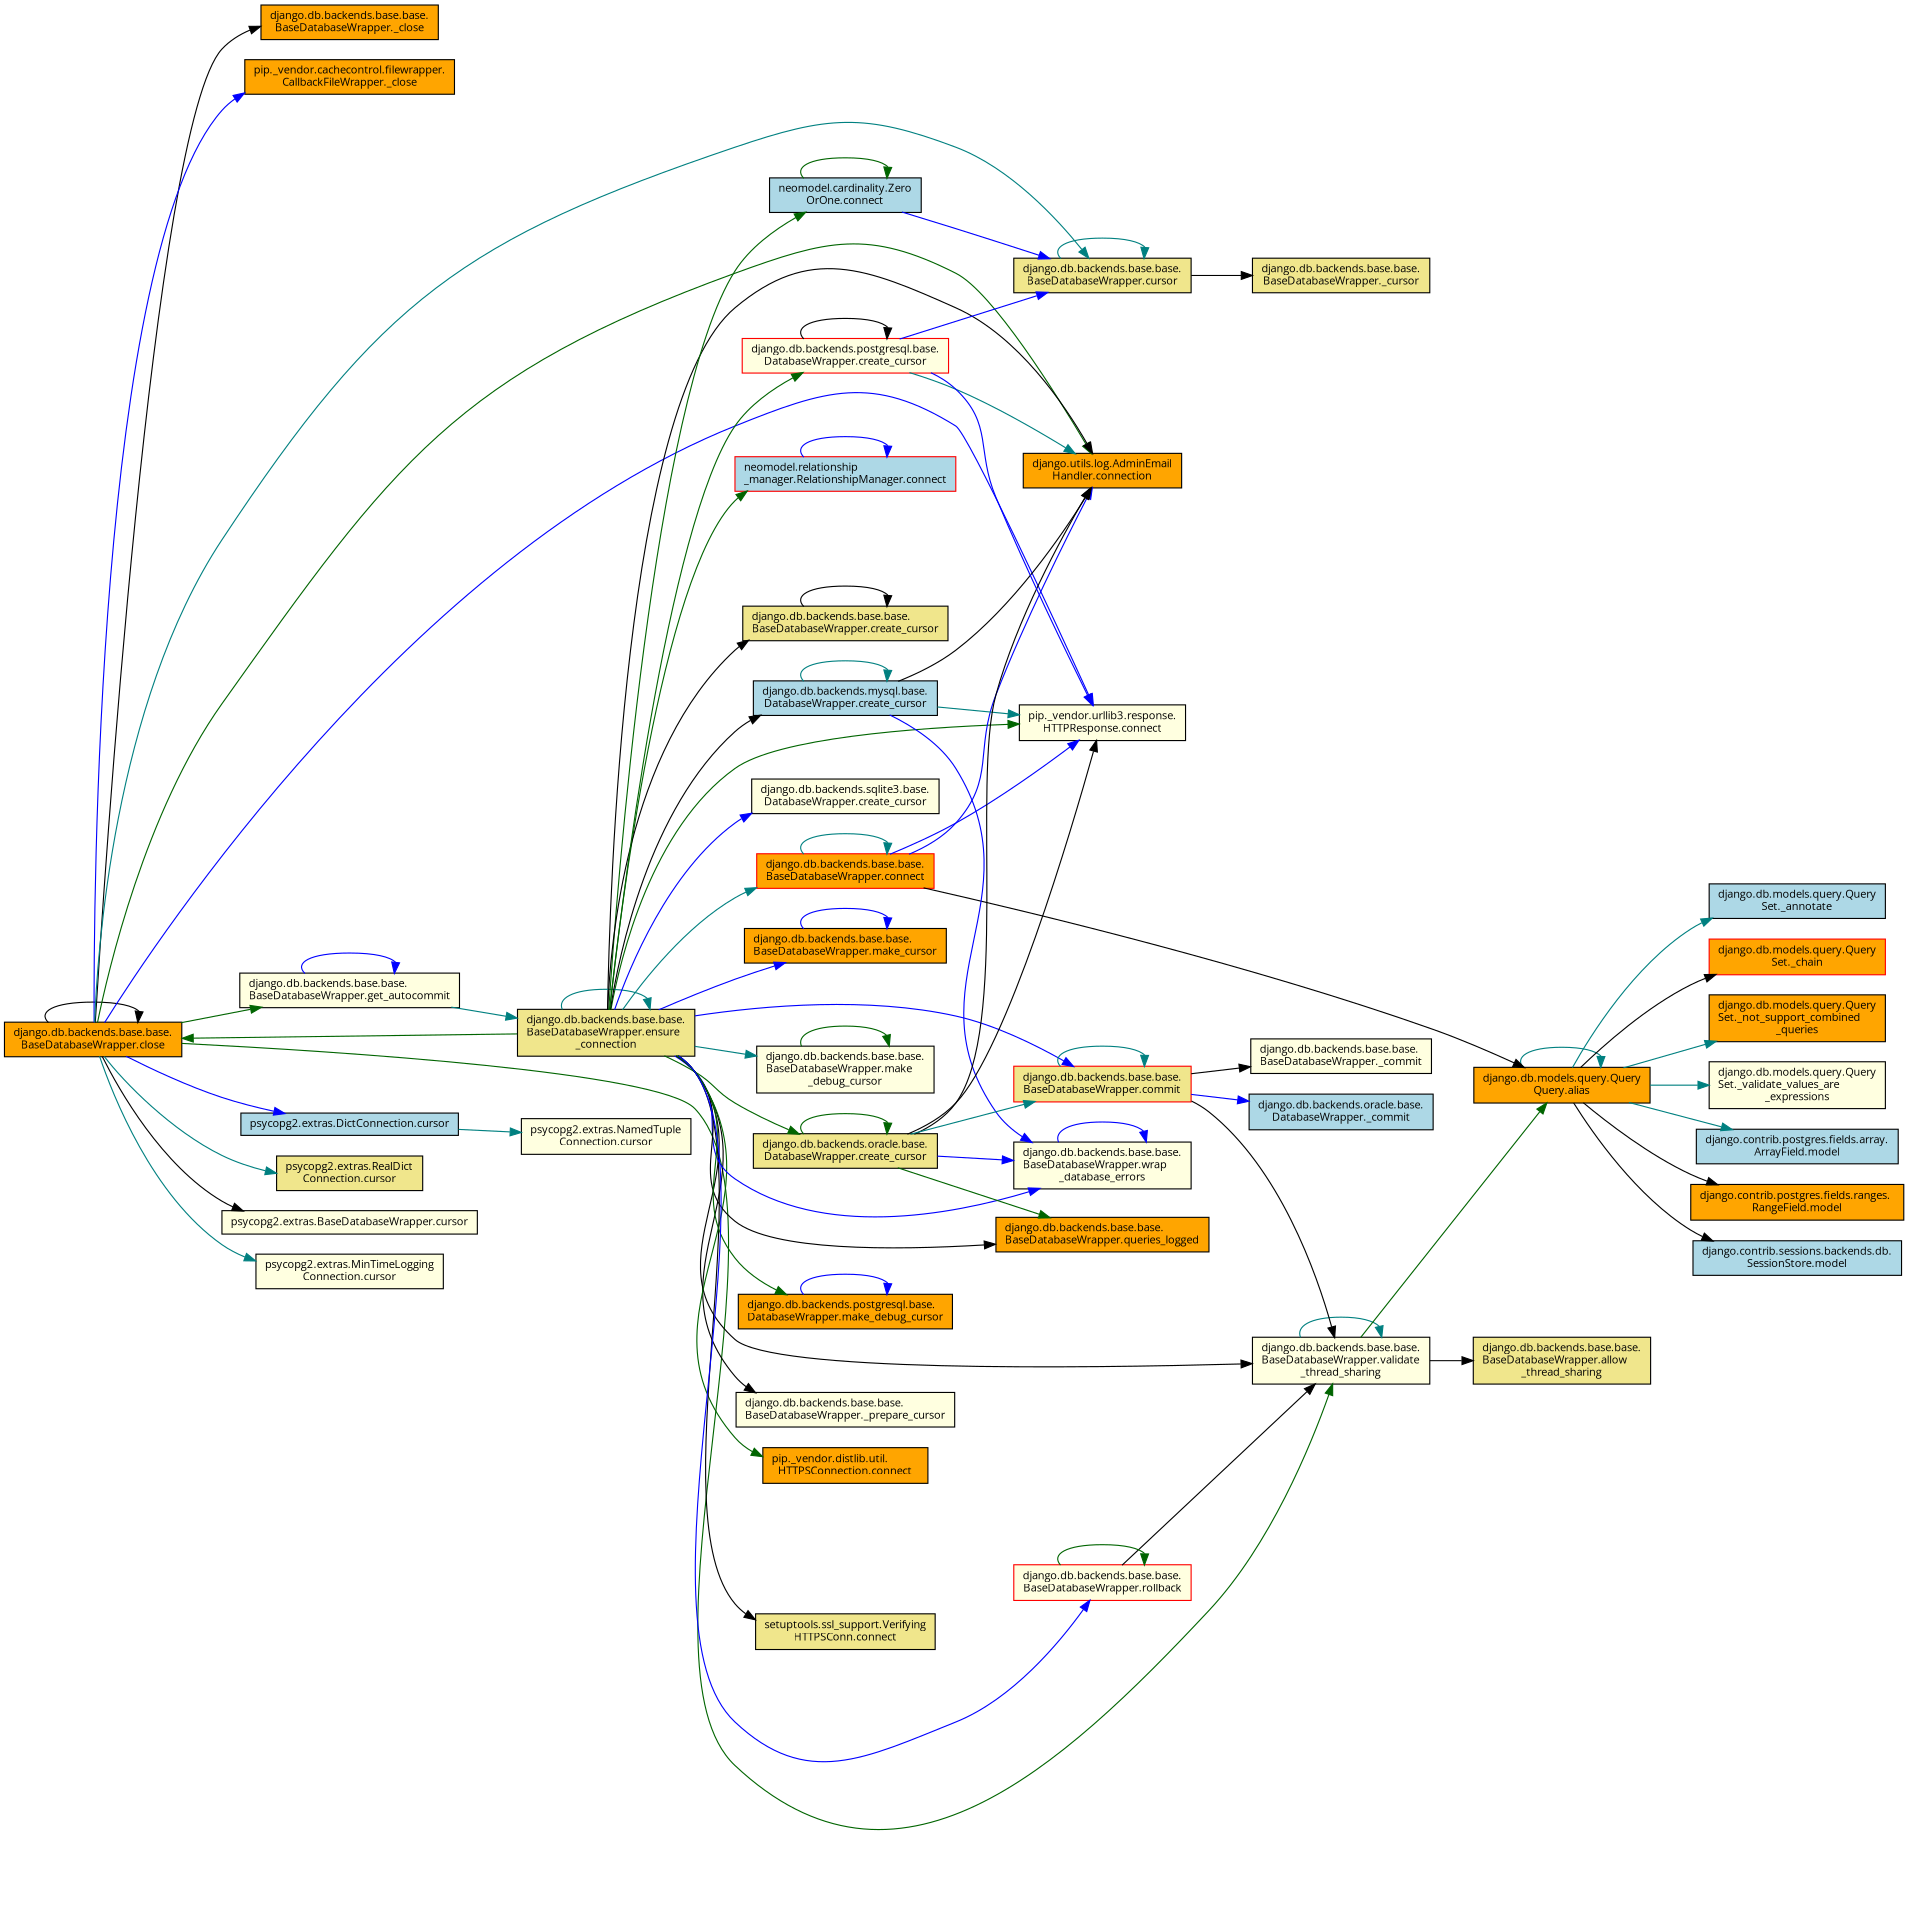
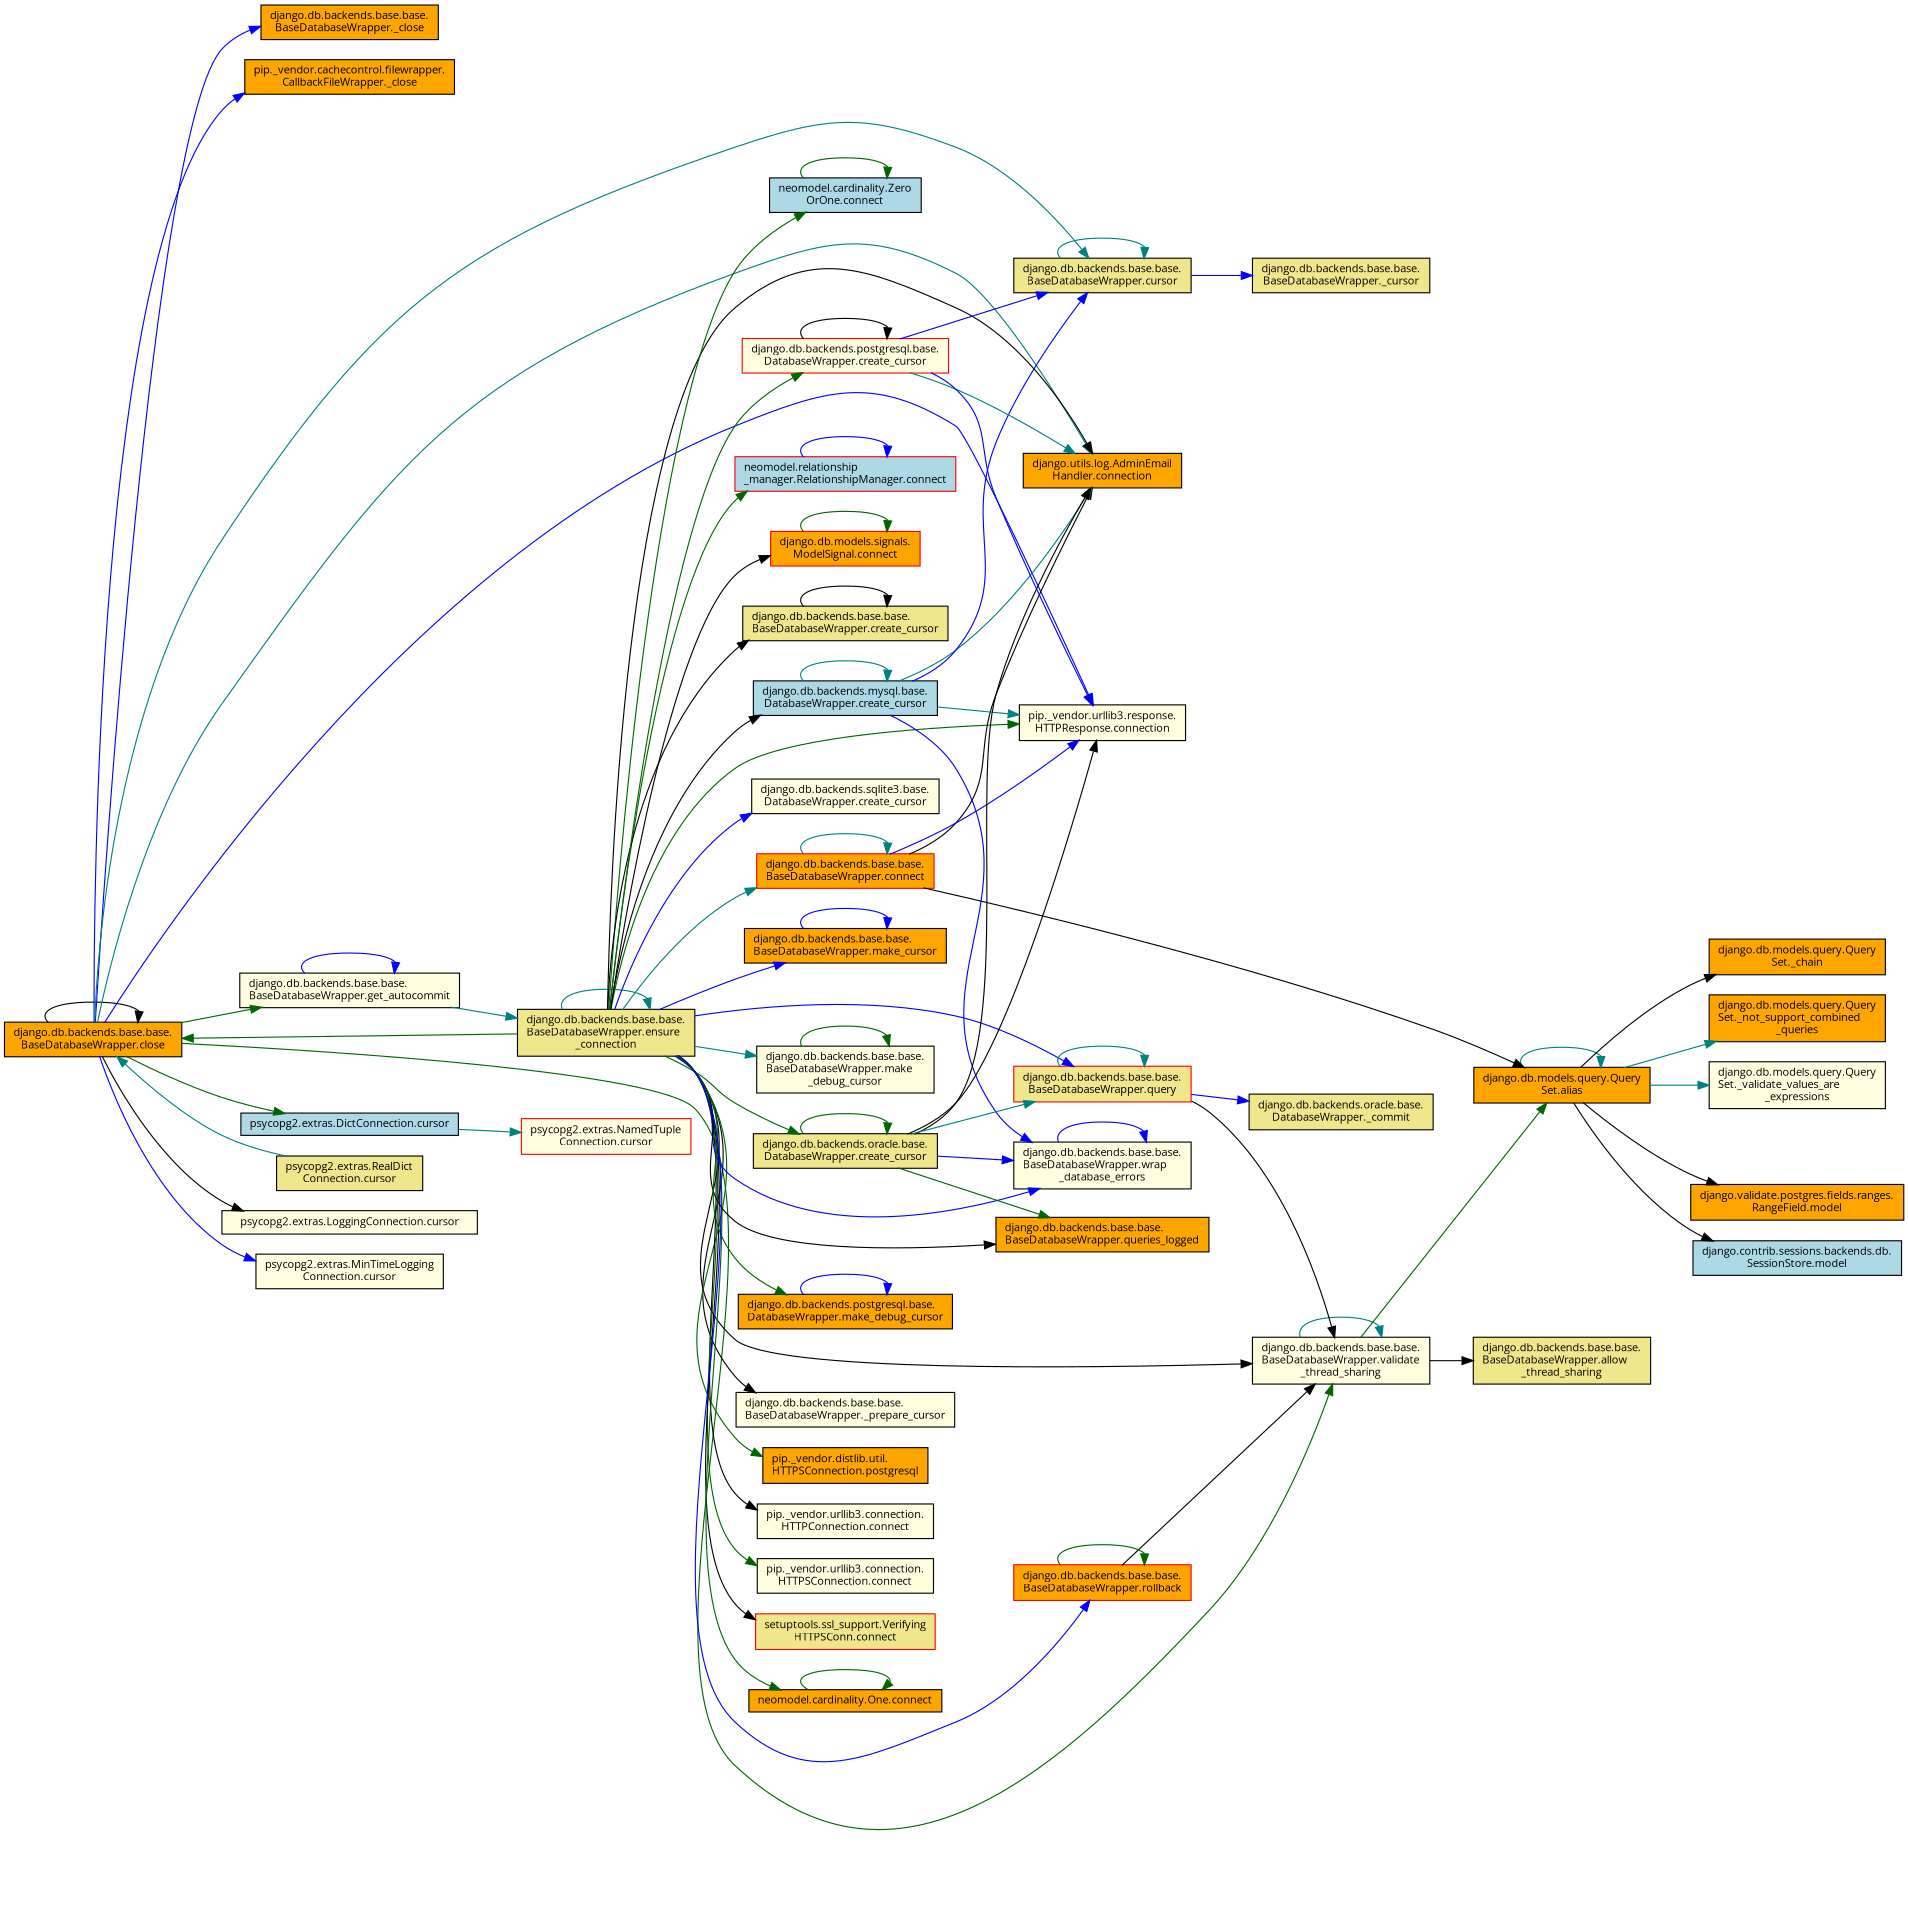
edge "neomodel.cardinality.Zero OrOne.connect" -> "django.db.backends.base.base. BaseDatabaseWrapper.cursor": now "django.db.backends.mysql.base. DatabaseWrapper.create_cursor" -> "django.db.backends.base.base. BaseDatabaseWrapper.cursor"
edge "django.db.backends.base.base. BaseDatabaseWrapper.cursor" -> "django.db.backends.base.base. BaseDatabaseWrapper._cursor": color black -> blue
edge "django.db.backends.base.base. BaseDatabaseWrapper.close" -> "django.utils.log.AdminEmail Handler.connection": color darkgreen -> teal
edge "django.db.backends.base.base. BaseDatabaseWrapper.close" -> "django.db.backends.base.base. BaseDatabaseWrapper._close": color black -> blue
node "django.db.models.signals. ModelSignal.connect": added
edge "django.db.backends.mysql.base. DatabaseWrapper.create_cursor" -> "django.utils.log.AdminEmail Handler.connection": color black -> teal
node "pip._vendor.urllib3.response. HTTPResponse.connect": label "pip._vendor.urllib3.response. HTTPResponse.connect" -> "pip._vendor.urllib3.response. HTTPResponse.connection"
edge "django.db.backends.base.base. BaseDatabaseWrapper.connect" -> "django.utils.log.AdminEmail Handler.connection": color blue -> black
node "django.db.models.query.Query Set._annotate": removed
node "django.db.models.query.Query Set._chain": color red -> black
node "django.db.backends.base.base. BaseDatabaseWrapper._commit": removed
node "django.db.backends.base.base. BaseDatabaseWrapper.commit": label "django.db.backends.base.base. BaseDatabaseWrapper.commit" -> "django.db.backends.base.base. BaseDatabaseWrapper.query"
node "django.db.models.query.Query Query.alias": label "django.db.models.query.Query Query.alias" -> "django.db.models.query.Query Set.alias"
edge "django.db.backends.base.base. BaseDatabaseWrapper.close" -> "psycopg2.extras.DictConnection.cursor": color blue -> darkgreen
node "django.db.backends.oracle.base. DatabaseWrapper._commit": fillcolor lightblue -> khaki
edge "django.db.backends.base.base. BaseDatabaseWrapper.close" -> "psycopg2.extras.RealDict Connection.cursor": reversed
node "psycopg2.extras.NamedTuple Connection.cursor": color black -> red
node "django.contrib.postgres.fields.array. ArrayField.model": removed
edge "django.db.backends.base.base. BaseDatabaseWrapper.close" -> "psycopg2.extras.MinTimeLogging Connection.cursor": color teal -> blue
node "django.contrib.postgres.fields.ranges. RangeField.model": label "django.contrib.postgres.fields.ranges. RangeField.model" -> "django.validate.postgres.fields.ranges. RangeField.model"
node "psycopg2.extras.BaseDatabaseWrapper.cursor": label "psycopg2.extras.BaseDatabaseWrapper.cursor" -> "psycopg2.extras.LoggingConnection.cursor"
node "pip._vendor.distlib.util. HTTPSConnection.connect": label "pip._vendor.distlib.util. HTTPSConnection.connect" -> "pip._vendor.distlib.util. HTTPSConnection.postgresql"
node "pip._vendor.urllib3.connection. HTTPConnection.connect": added
node "pip._vendor.urllib3.connection. HTTPSConnection.connect": added
node "django.db.backends.base.base. BaseDatabaseWrapper.rollback": fillcolor lightyellow -> orange
node "setuptools.ssl_support.Verifying HTTPSConn.connect": color black -> red
node "neomodel.cardinality.One.connect": added
